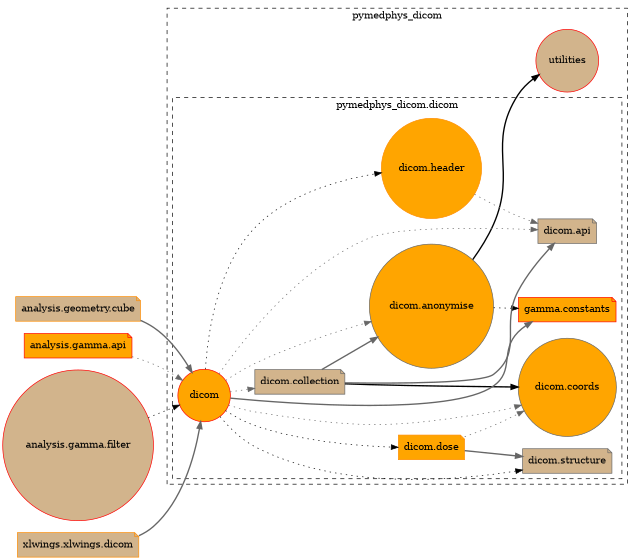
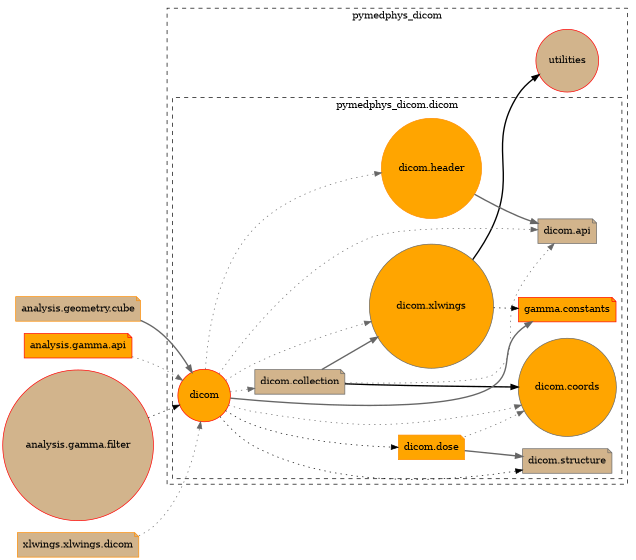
edge "dicom.header" -> "dicom.api": style dotted -> bold
edge "dicom" -> "dicom.header": color black -> gray40
node "dicom.anonymise": label "dicom.anonymise" -> "dicom.xlwings"
edge "dicom.collection" -> "dicom.api": style bold -> dotted
edge "xlwings.xlwings.dicom" -> "dicom": style bold -> dotted
